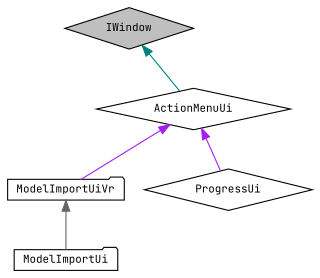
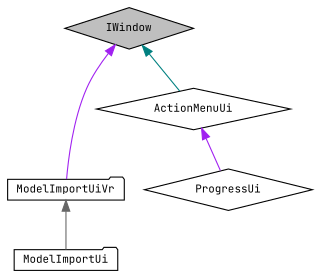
edge "ModelImportUiVr" -> "ActionMenuUi": now "ModelImportUiVr" -> "IWindow"
